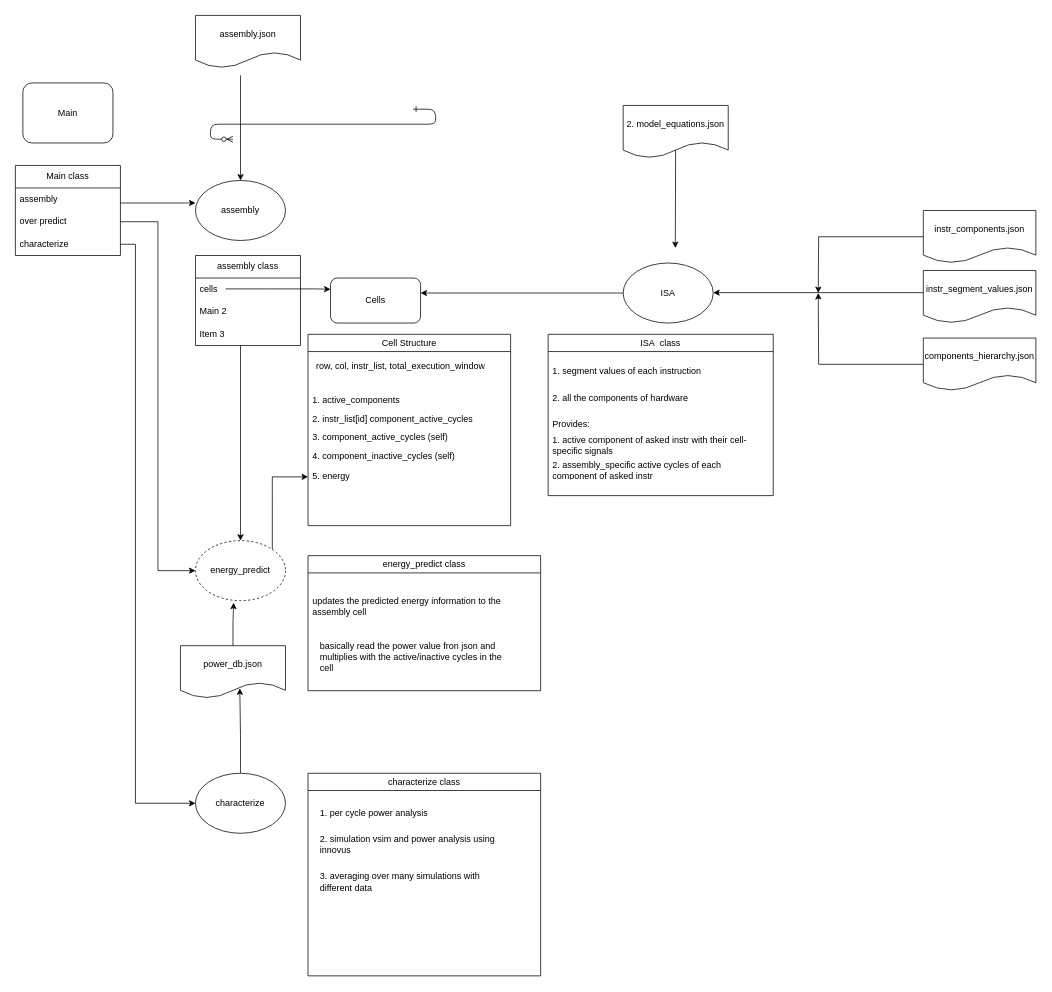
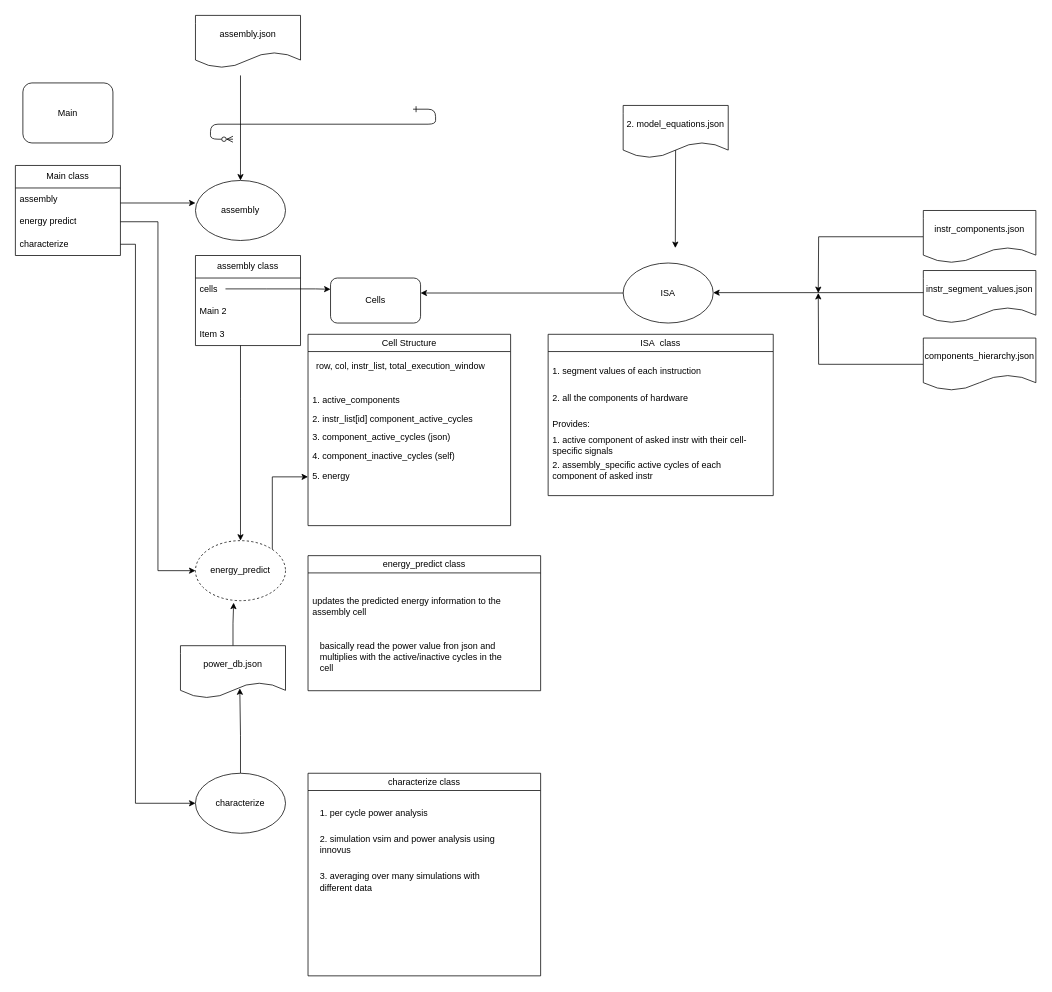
node "over predict": label "over predict" -> "energy predict"
node "3. component_active_cycles (self)": label "3. component_active_cycles (self)" -> "3. component_active_cycles (json)"
